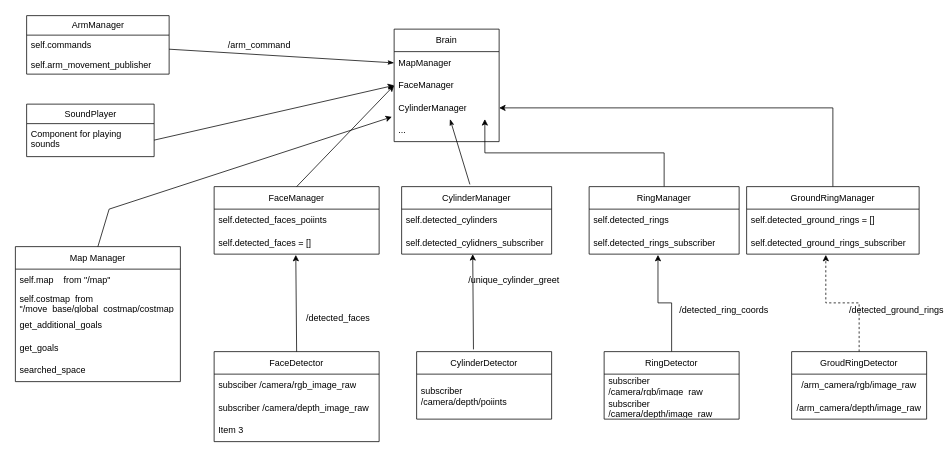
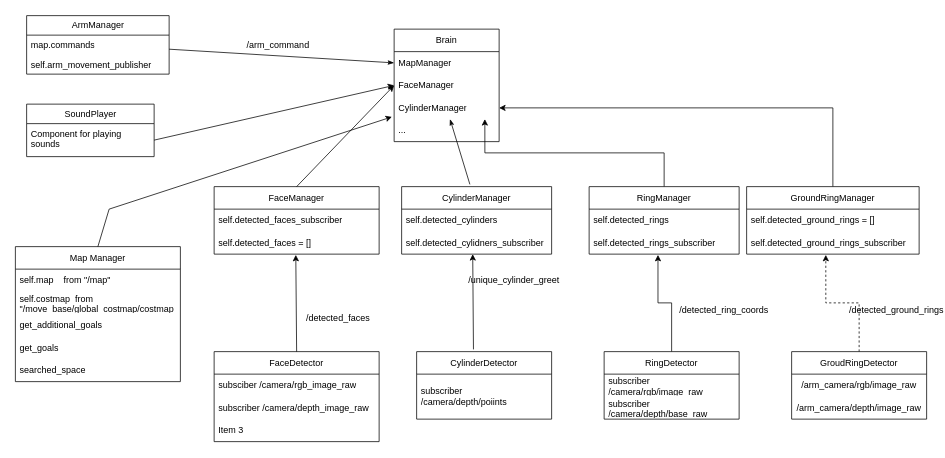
node "/arm_command": moved (259, 45) -> (278, 45)
node "self.commands": label "self.commands" -> "map.commands"
node "self.detected_faces_poiints": label "self.detected_faces_poiints" -> "self.detected_faces_subscriber"
node "subscriber /camera/depth/image_raw": label "subscriber /camera/depth/image_raw" -> "subscriber /camera/depth/base_raw"
